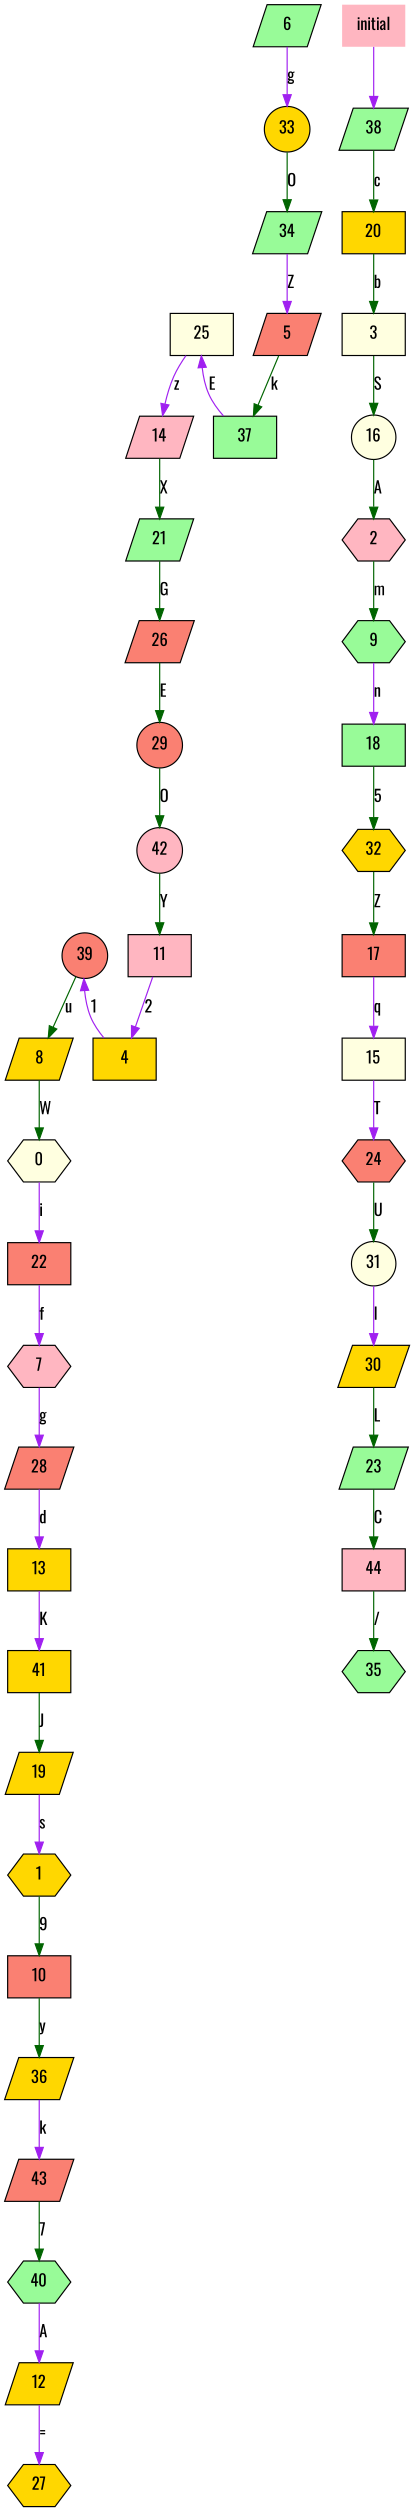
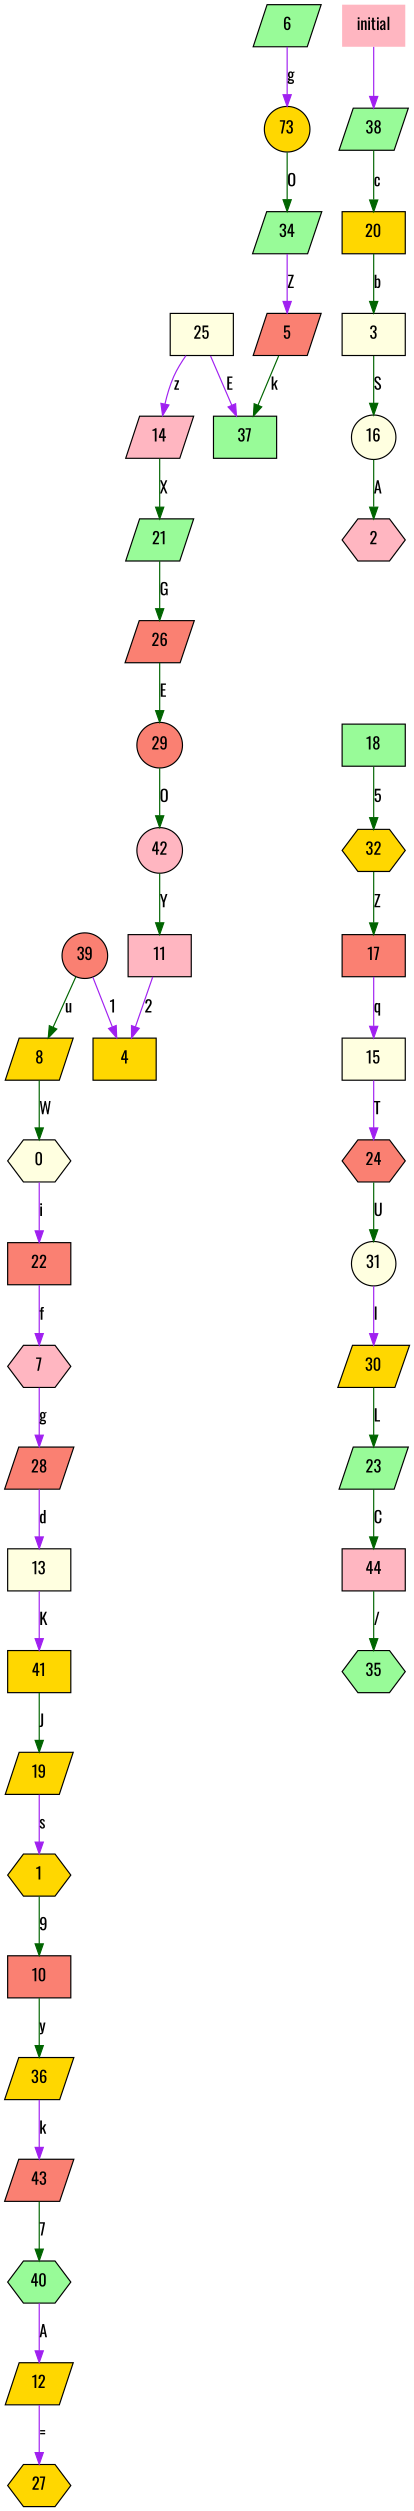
node "33": label "33" -> "73"
edge "37" -> "25": reversed
node "9": removed
edge "4" -> "39": reversed
node "13": fillcolor gold -> lightyellow
